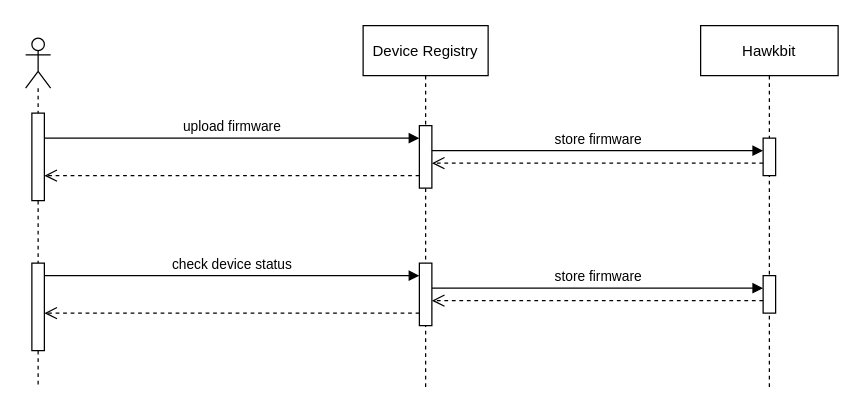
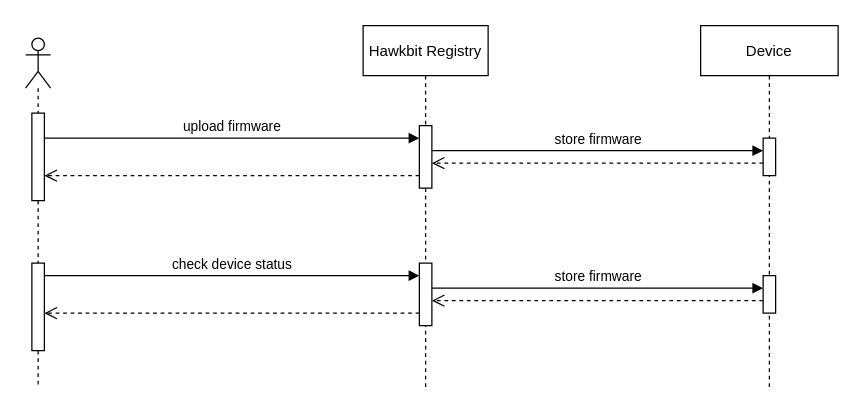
node "Device Registry": label "Device Registry" -> "Hawkbit Registry"
node "Hawkbit": label "Hawkbit" -> "Device"
